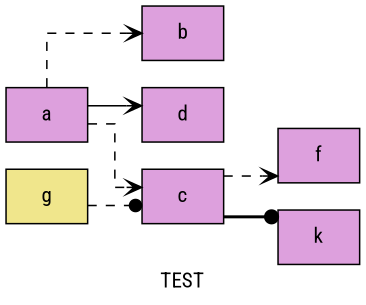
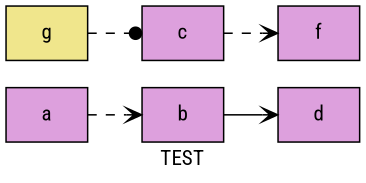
edge "a" -> "d": now "b" -> "d"
edge "a" -> "c": removed
node "k": removed
